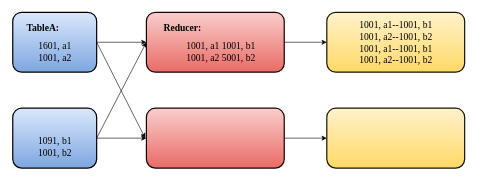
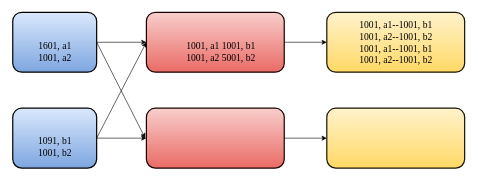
node "TableA:": removed
node "Reducer:": removed
